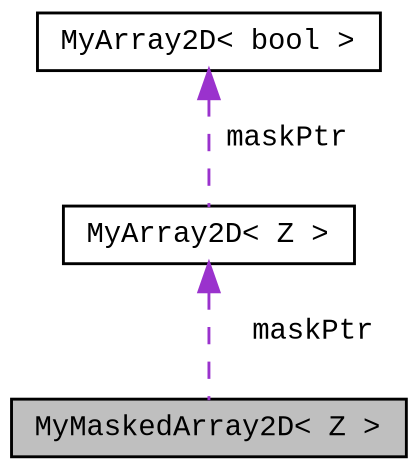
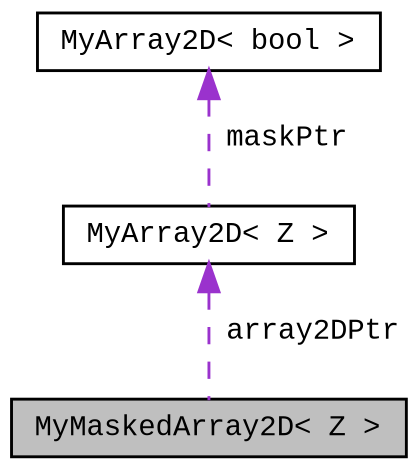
edge "MyMaskedArray2D< Z >" -> "MyArray2D< Z >": label " maskPtr" -> " array2DPtr"
